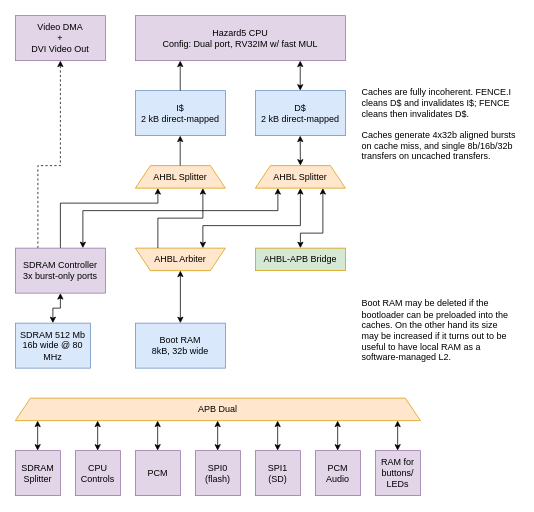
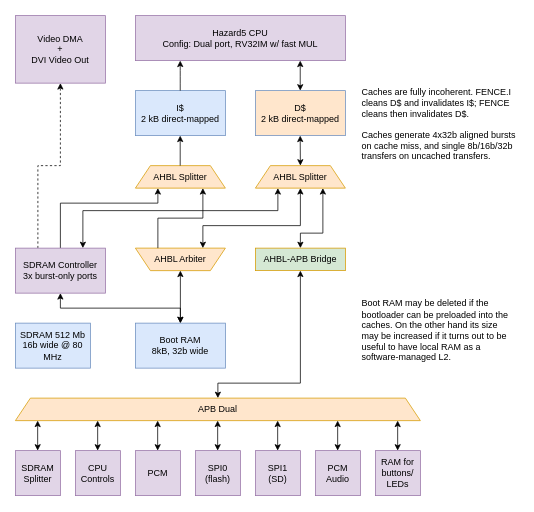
node "Video DMA + DVI Video Out": size 90x45 -> 90x68
node "D$ 2 kB direct-mapped": fillcolor #dae8fc -> #ffe6cc
edge "SDRAM Controller 3x burst-only ports" -- "SDRAM 512 Mb 16b wide @ 80 MHz": now "SDRAM Controller 3x burst-only ports" -- "Boot RAM 8kB, 32b wide"
edge "AHBL-APB Bridge" -- "APB Dual": added
